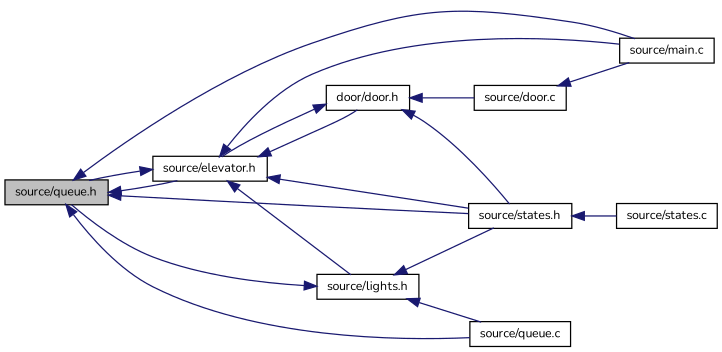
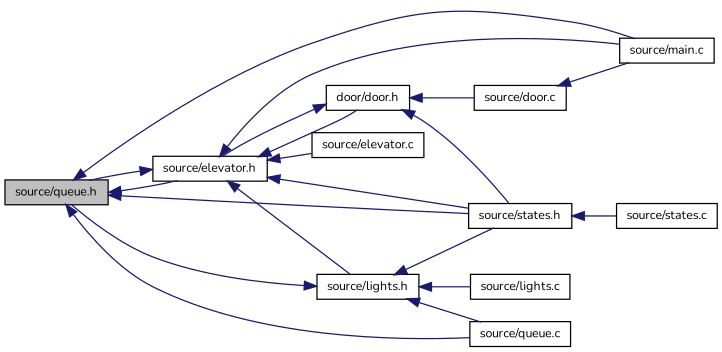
node "source/elevator.c": added
node "source/lights.c": added
